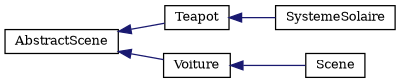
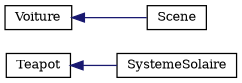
node "AbstractScene": removed
